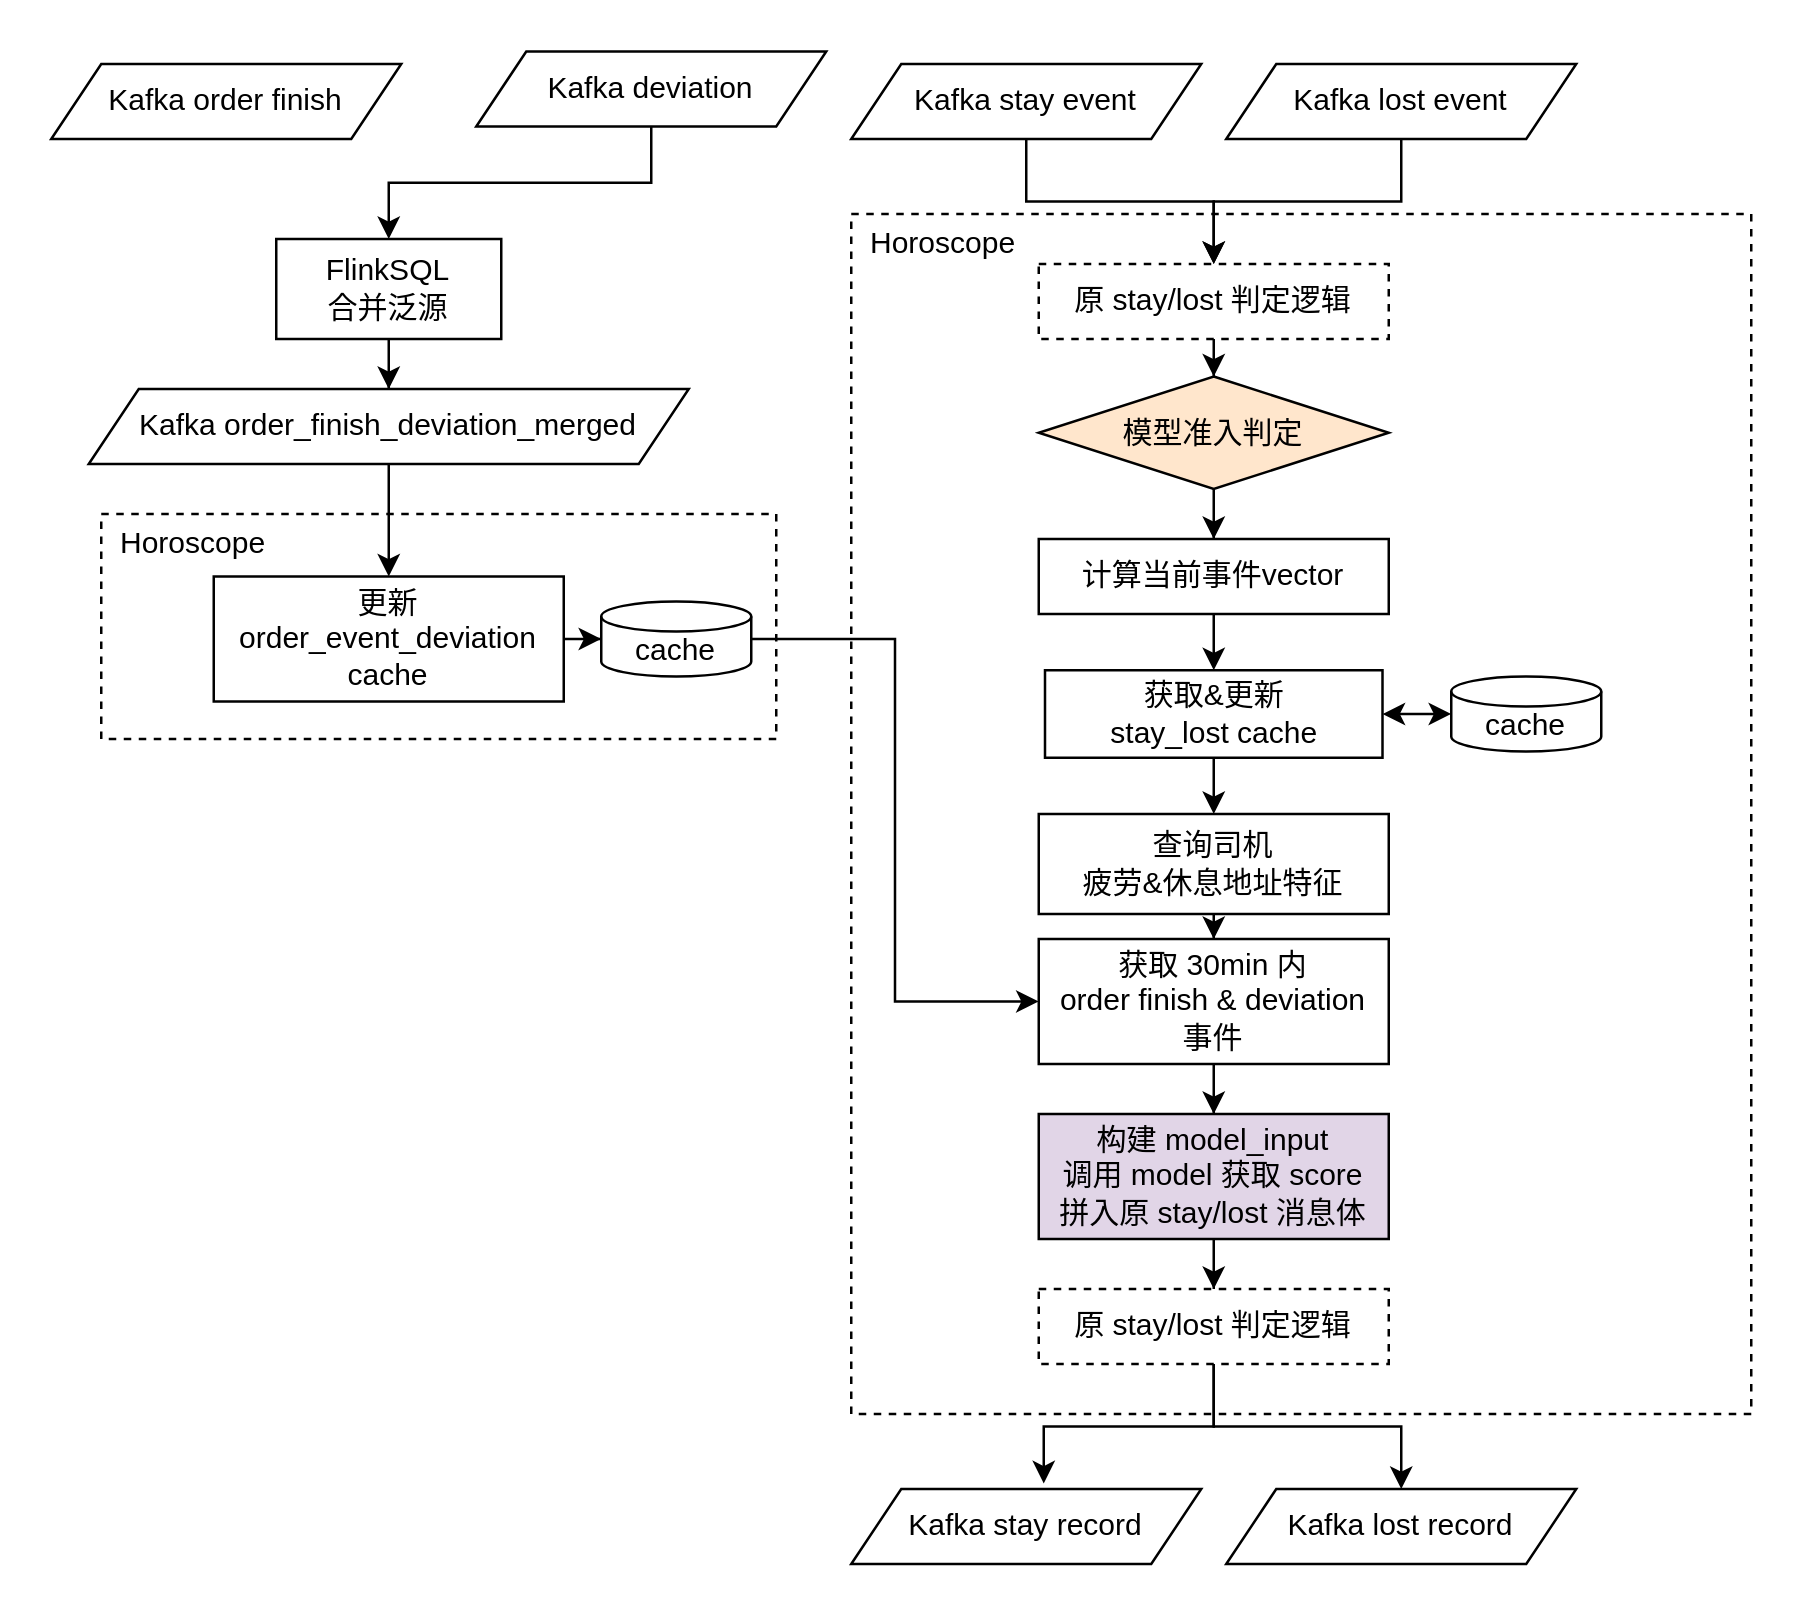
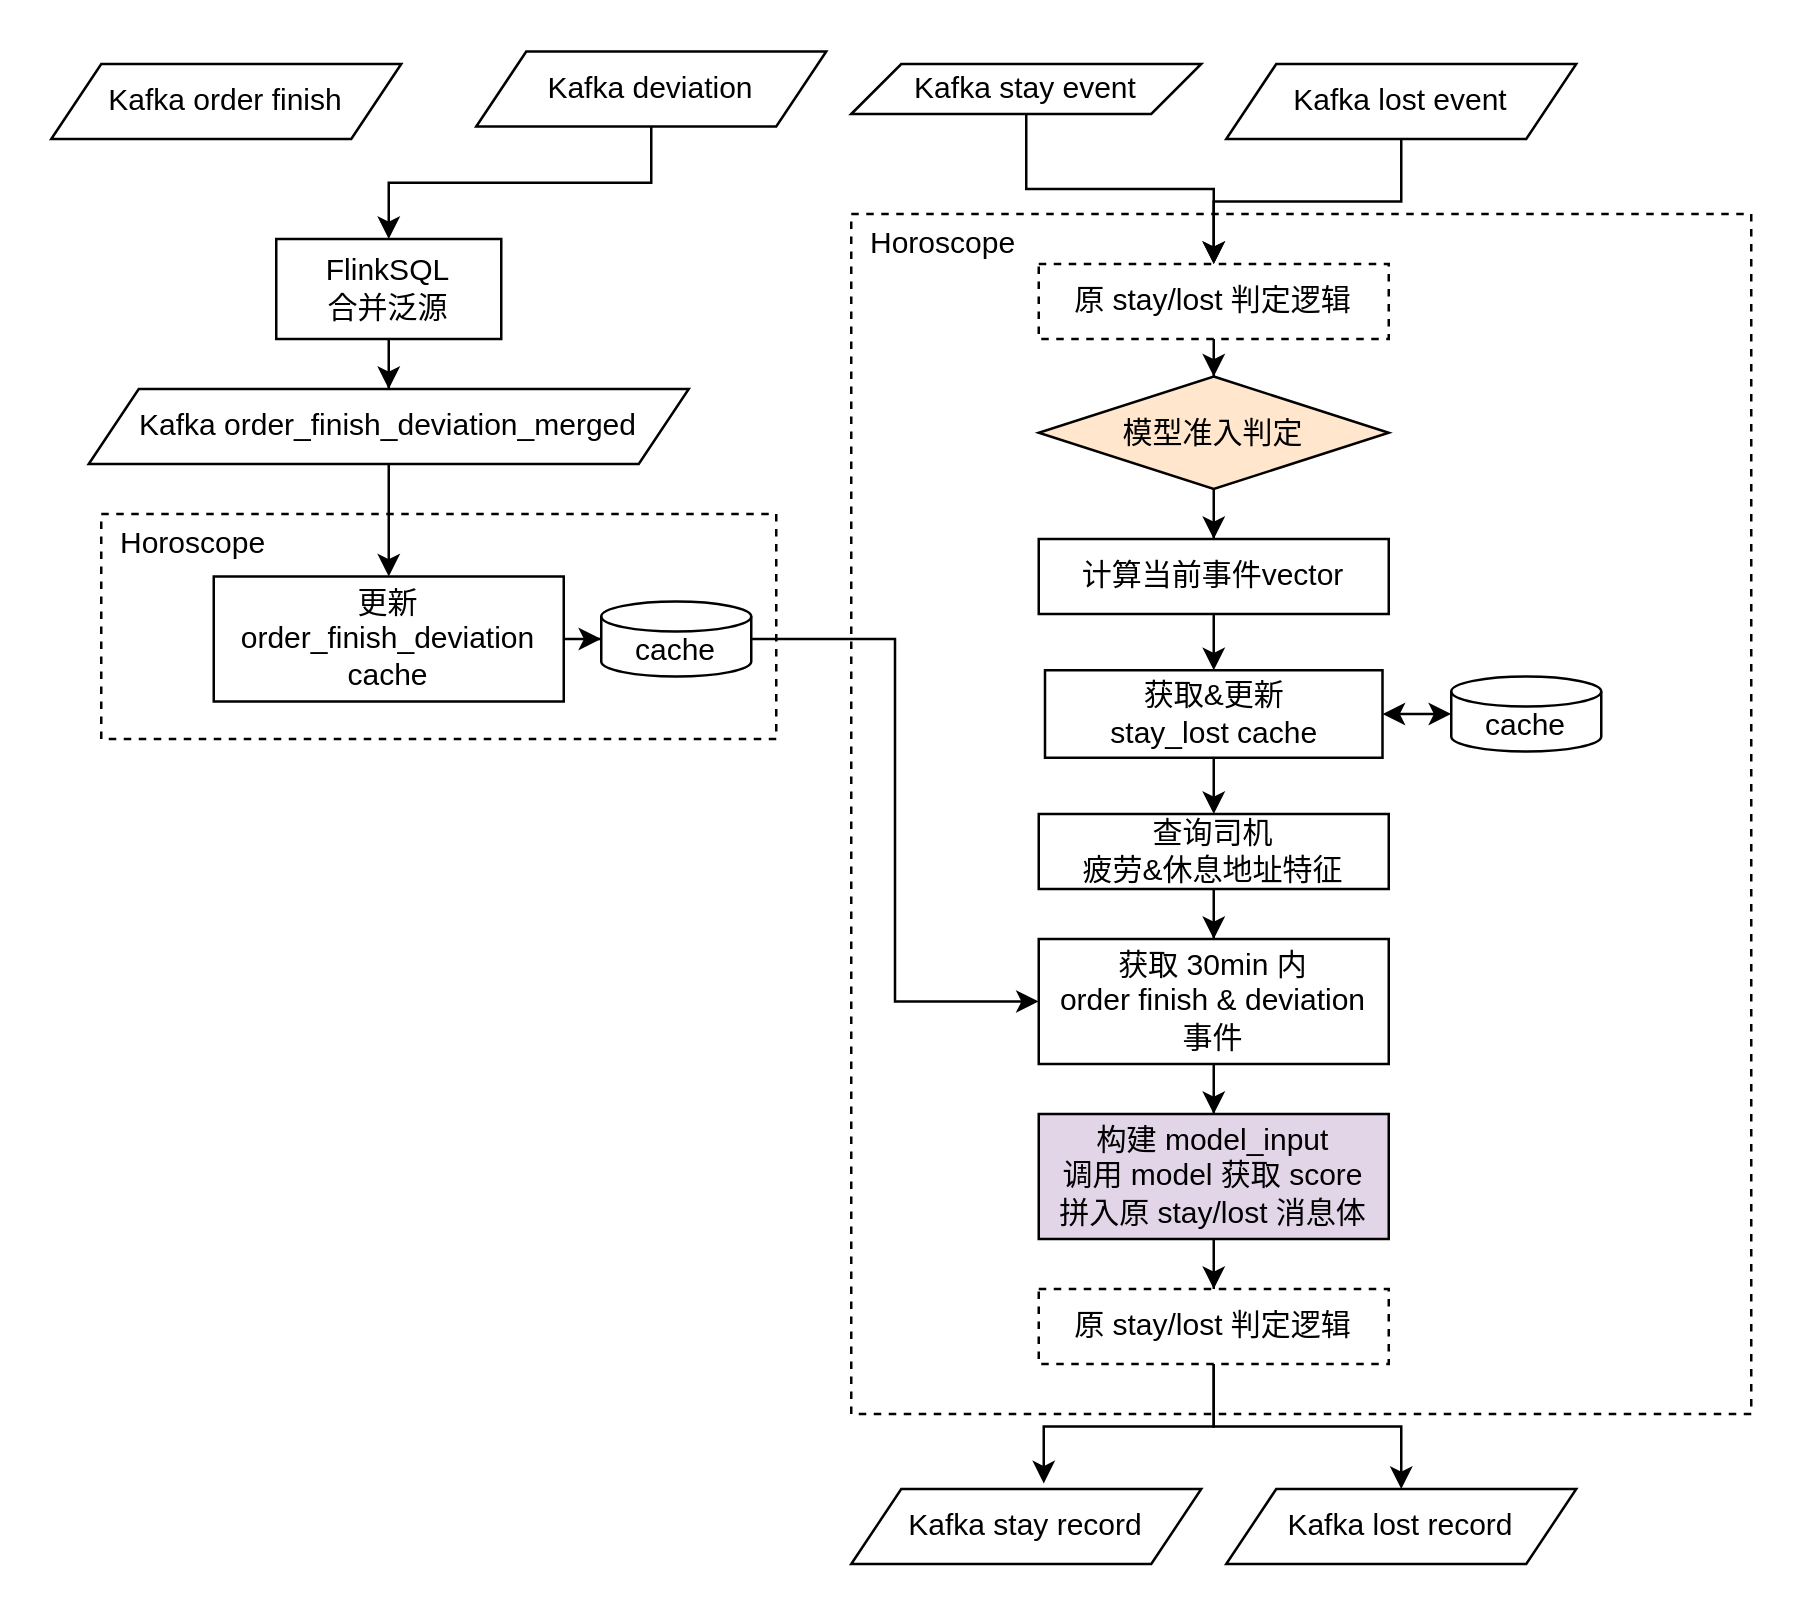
node "Kafka stay event": size 350x75 -> 350x50
node "更新 order_event_deviation cache": label "更新 order_event_deviation cache" -> "更新 order_finish_deviation cache"
node "查询司机 疲劳&休息地址特征": size 350x100 -> 350x75
